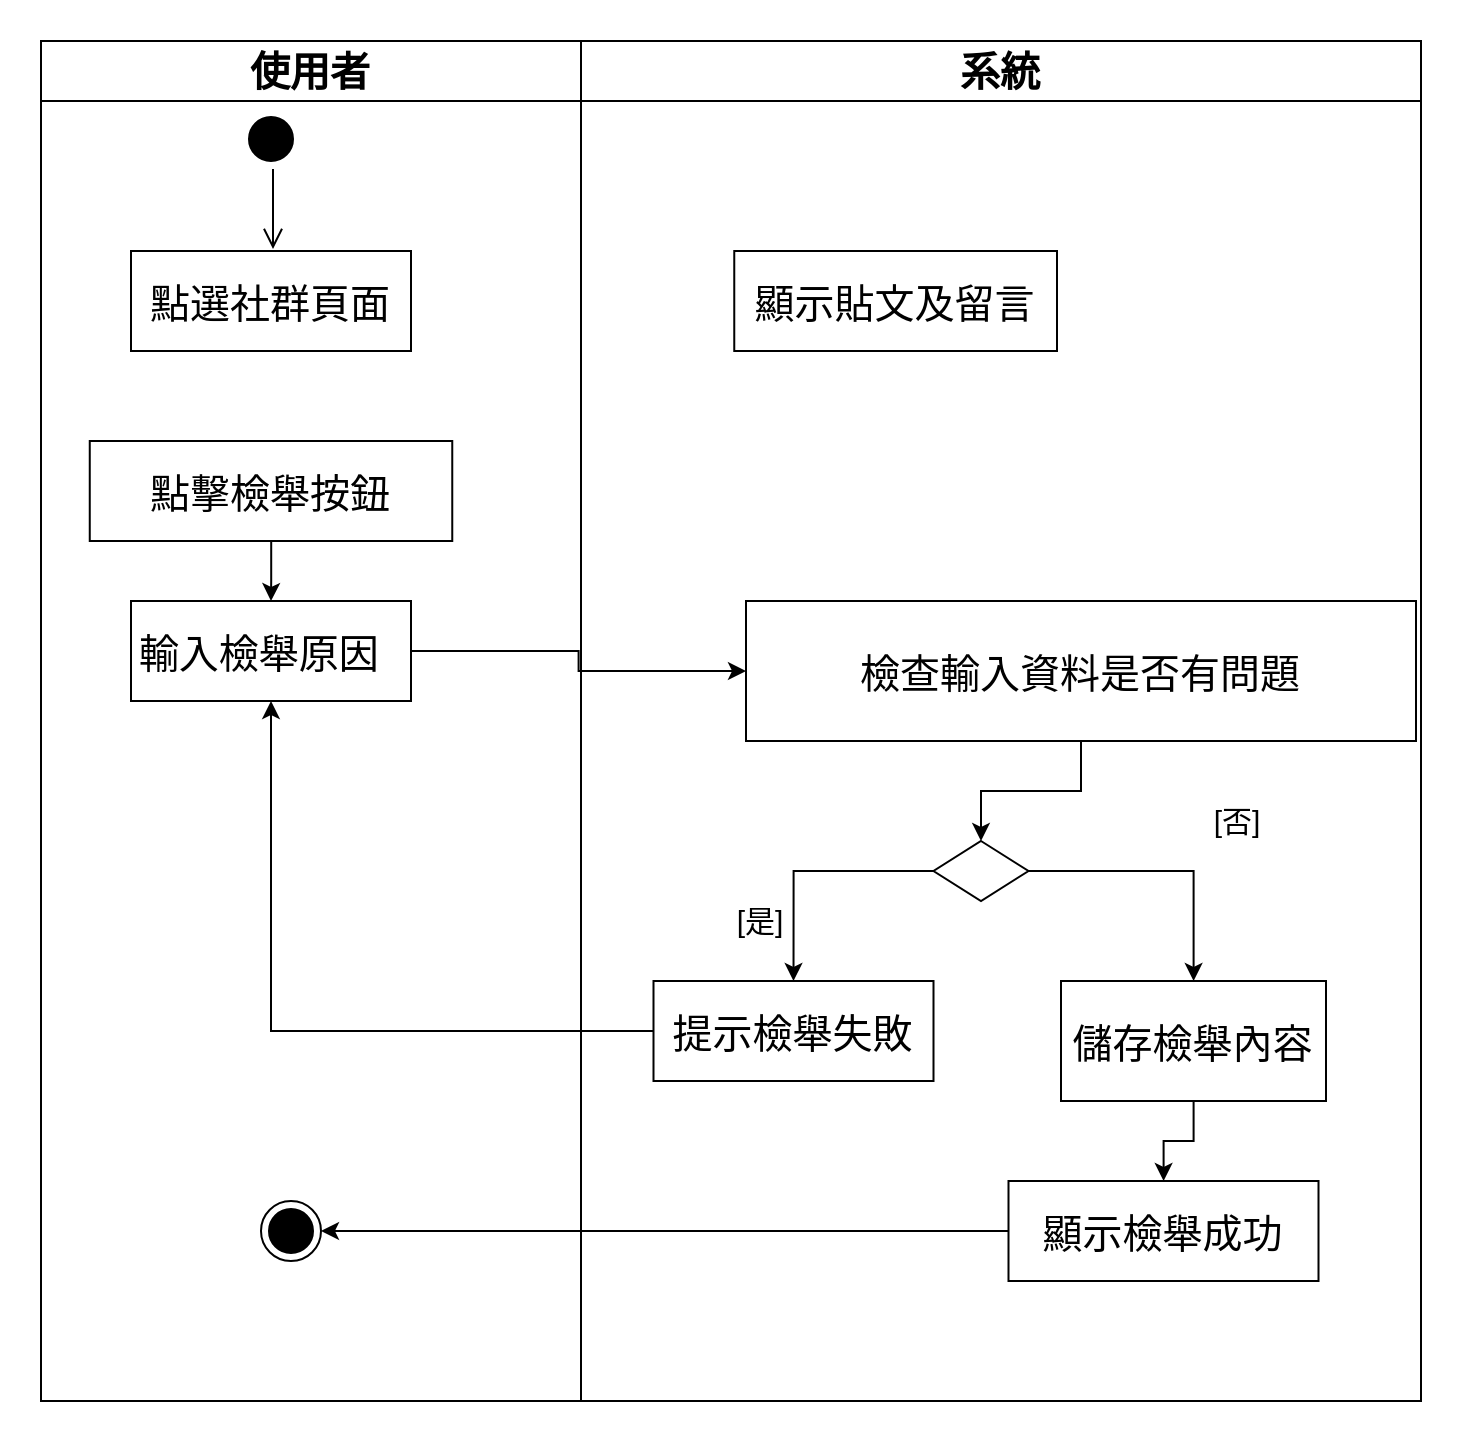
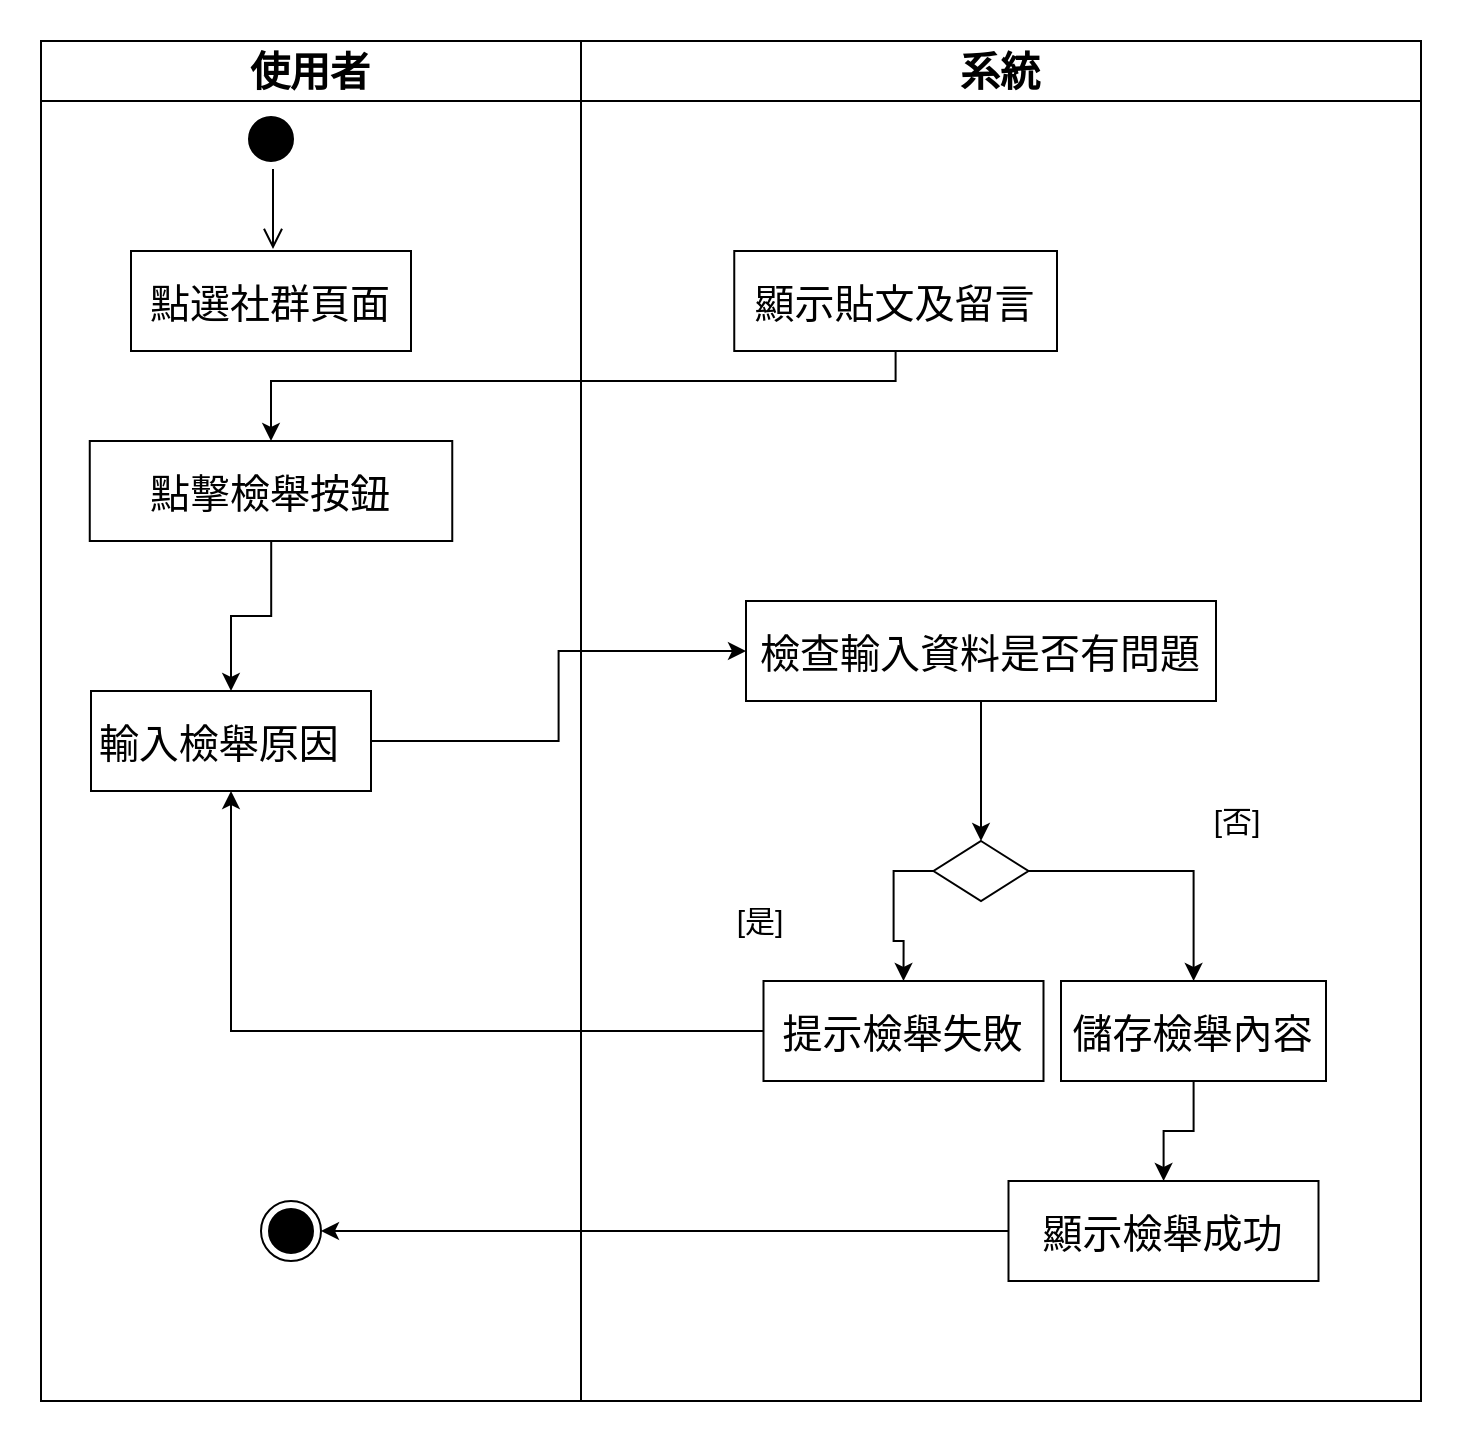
edge "顯示貼文及留言" -> "點擊檢舉按鈕": added
node "輸入檢舉原因": moved (271, 651) -> (231, 741)
node "檢查輸入資料是否有問題": size 670x140 -> 470x100
node "提示檢舉失敗": moved (794, 1031) -> (904, 1031)
node "儲存檢舉內容": size 265x120 -> 265x100
